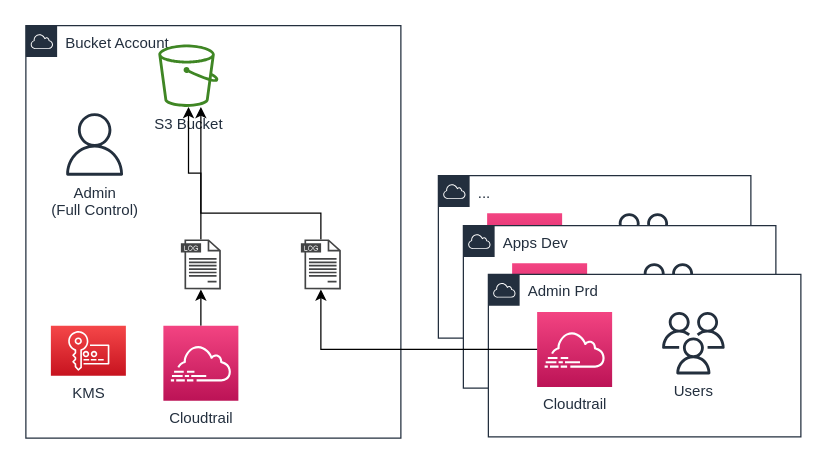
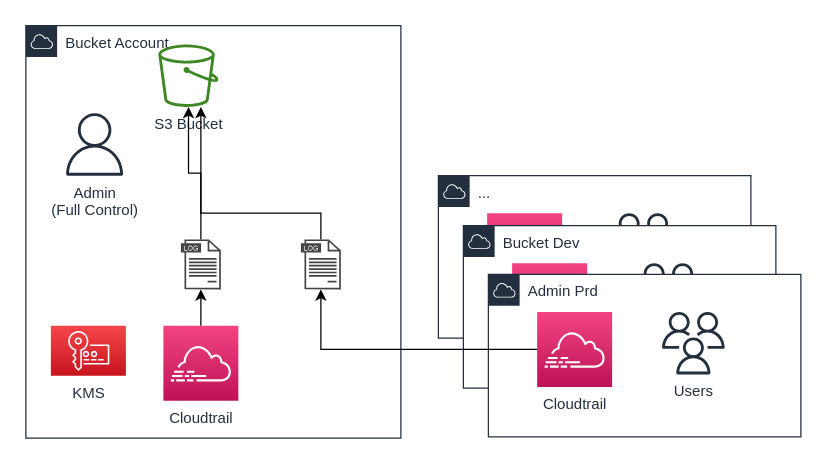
node "Apps Dev": label "Apps Dev" -> "Bucket Dev"
